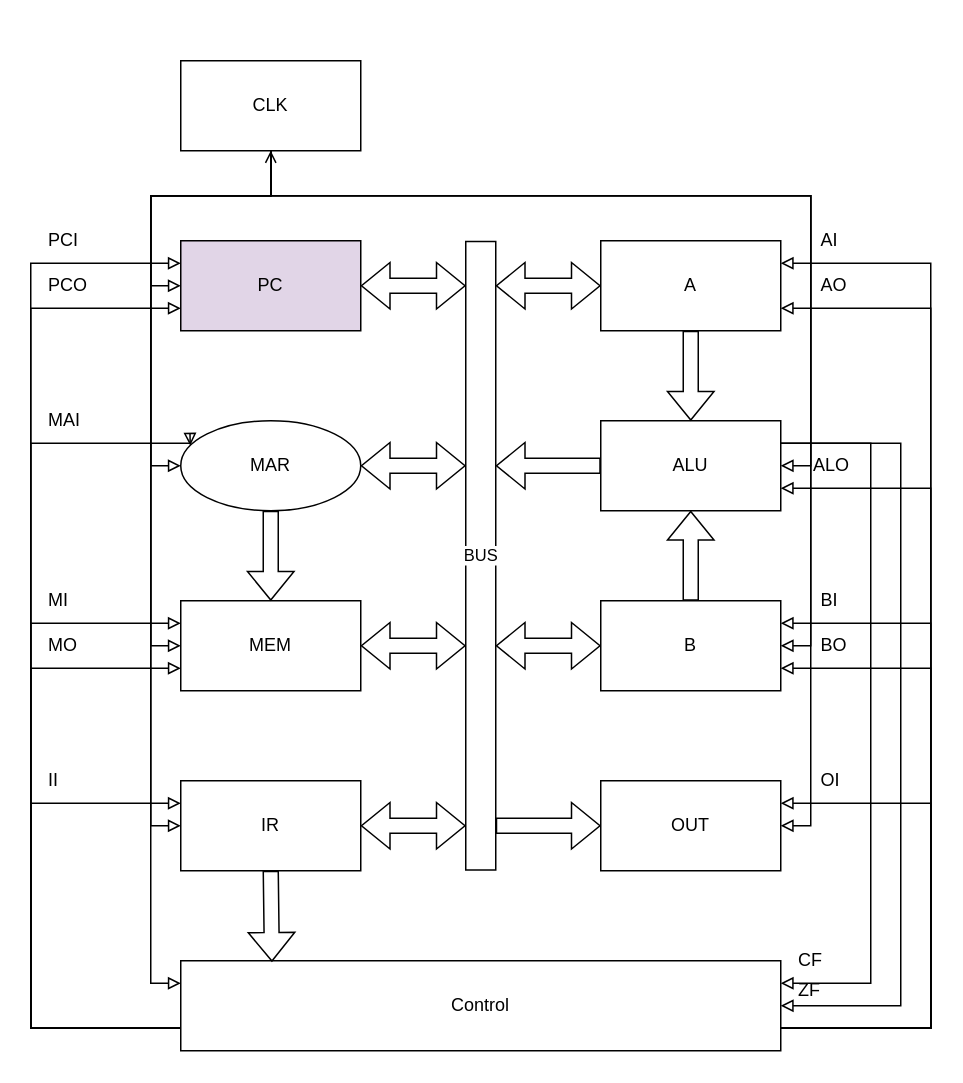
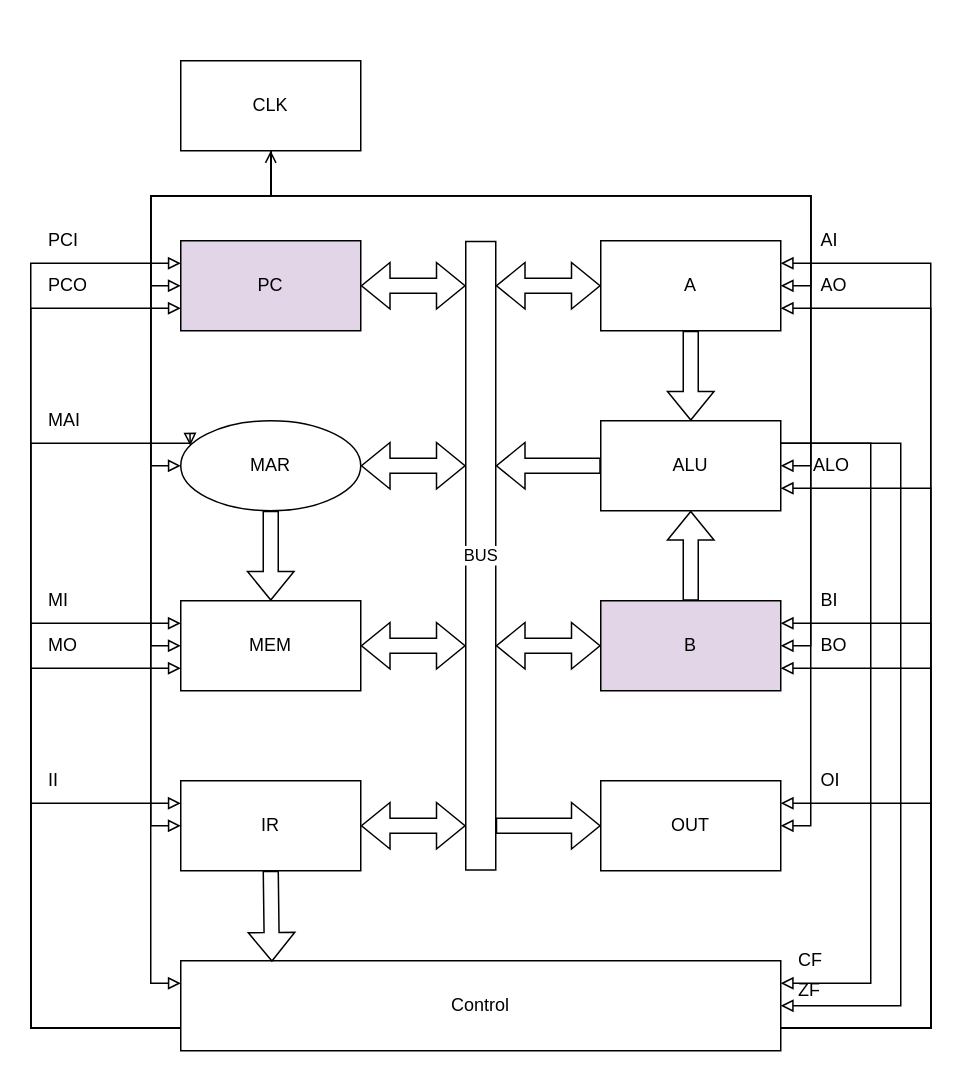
edge "CLK" -> "A": added
node "B": fillcolor #ffffff -> #e1d5e7
